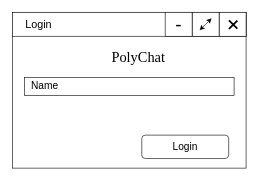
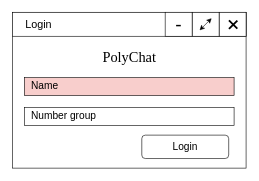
node "PolyChat": moved (138, 57) -> (129, 57)
node "Name": fillcolor #ffffff -> #f8cecc
node "Number group": added
